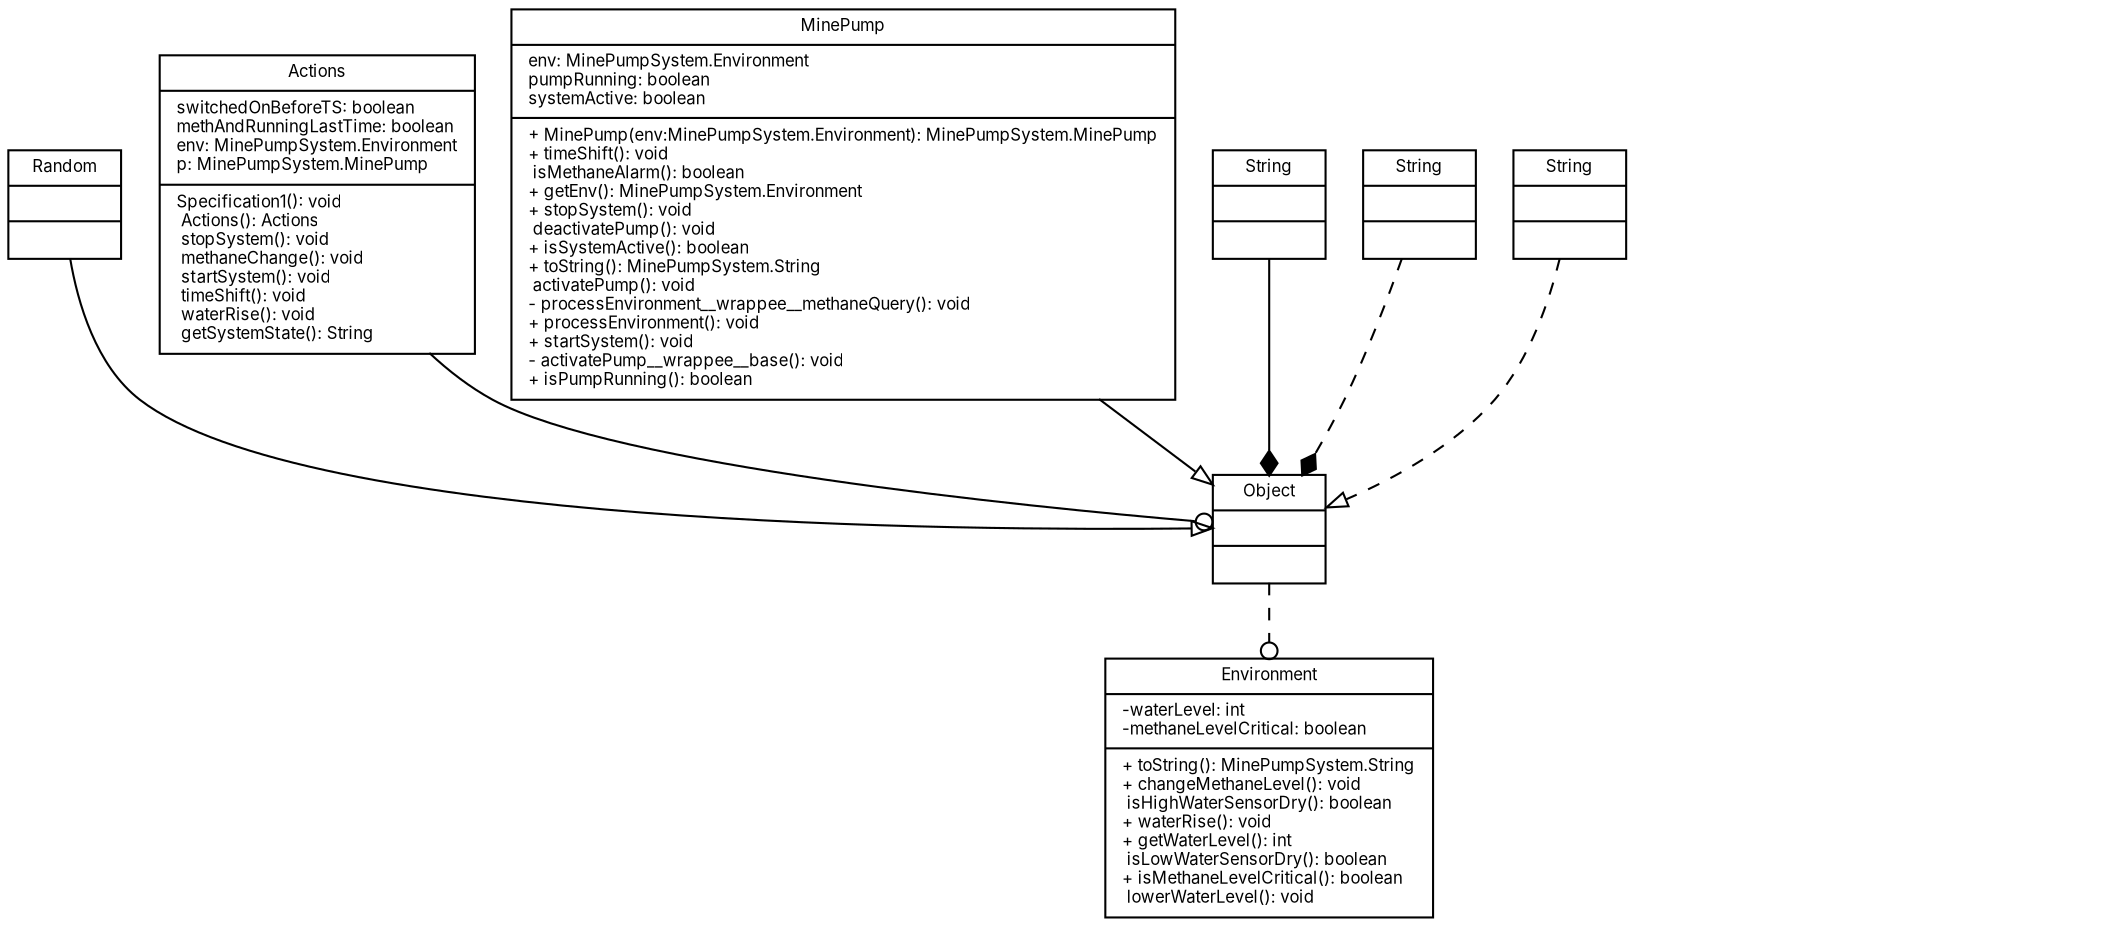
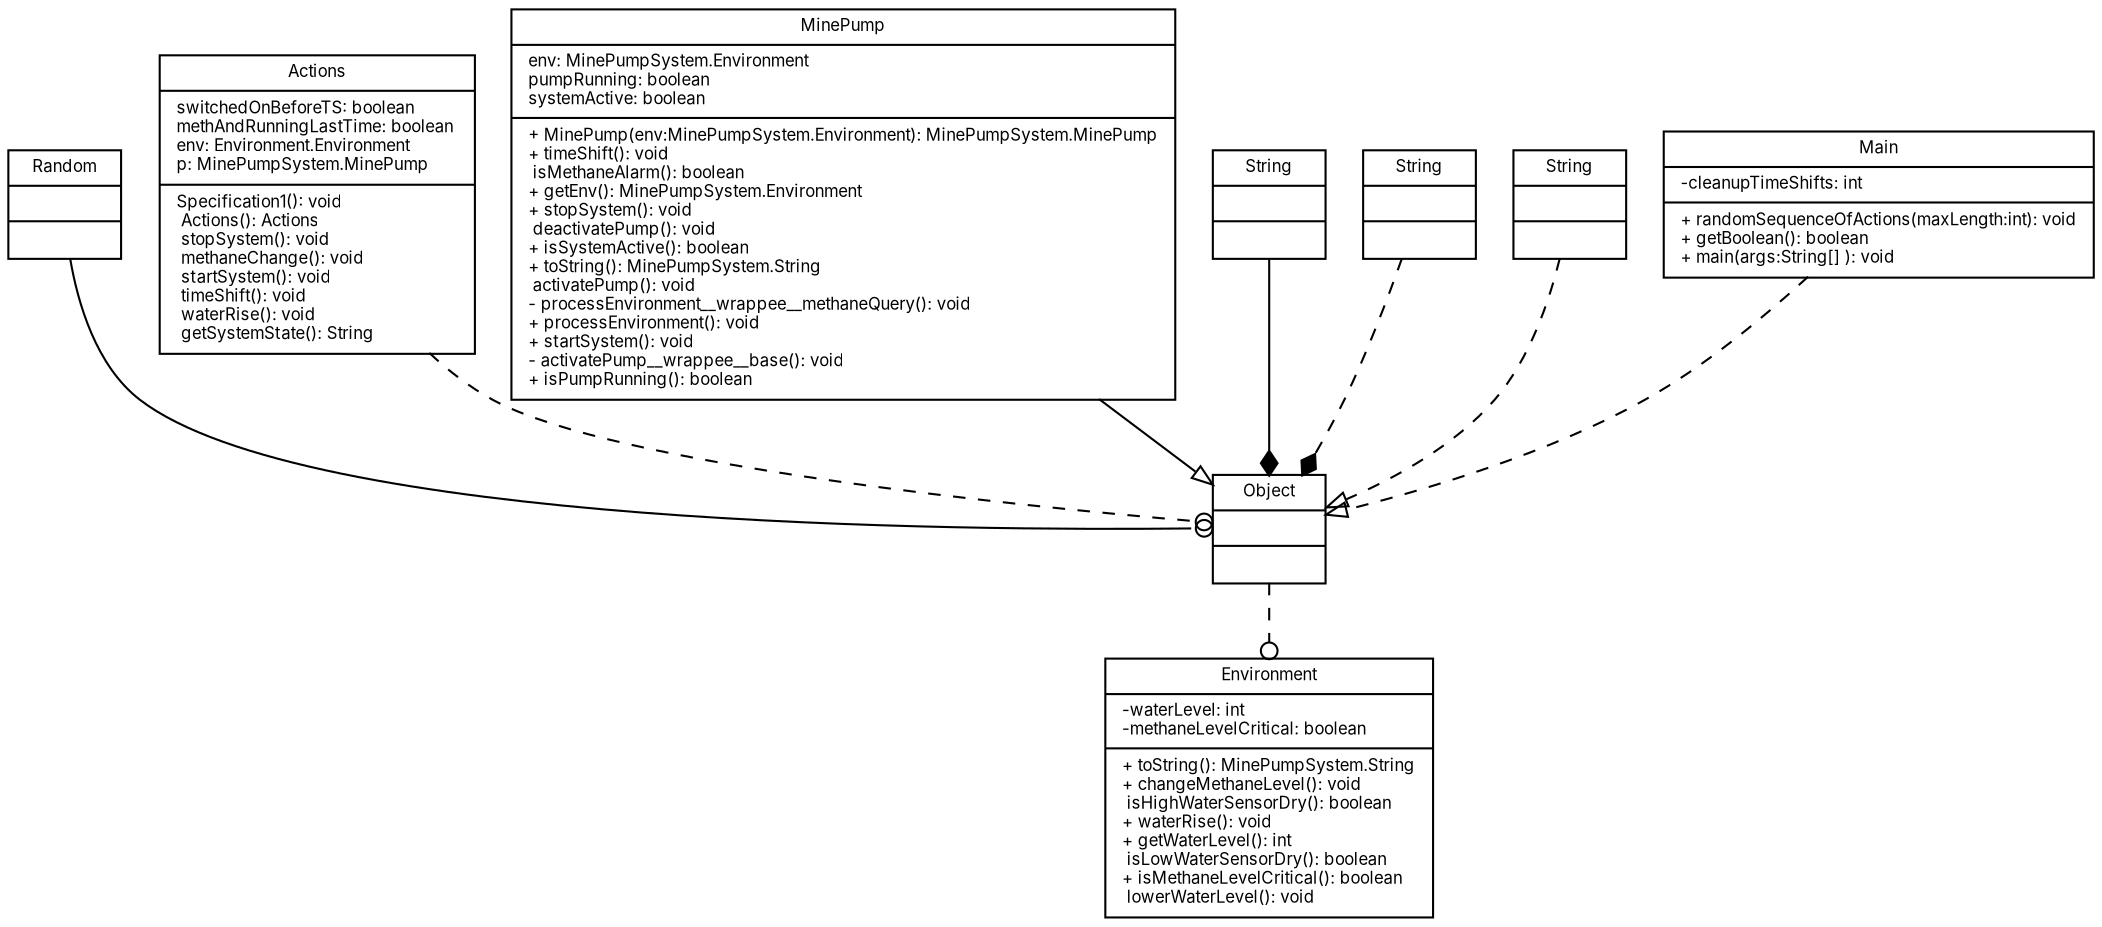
node "Actions": text "env: MinePumpSystem.Environment" -> "env: Environment.Environment"
node "Main": added
edge "Actions" -> "Object": style solid -> dashed
edge "Random" -> "Object": arrowhead onormal -> odot
